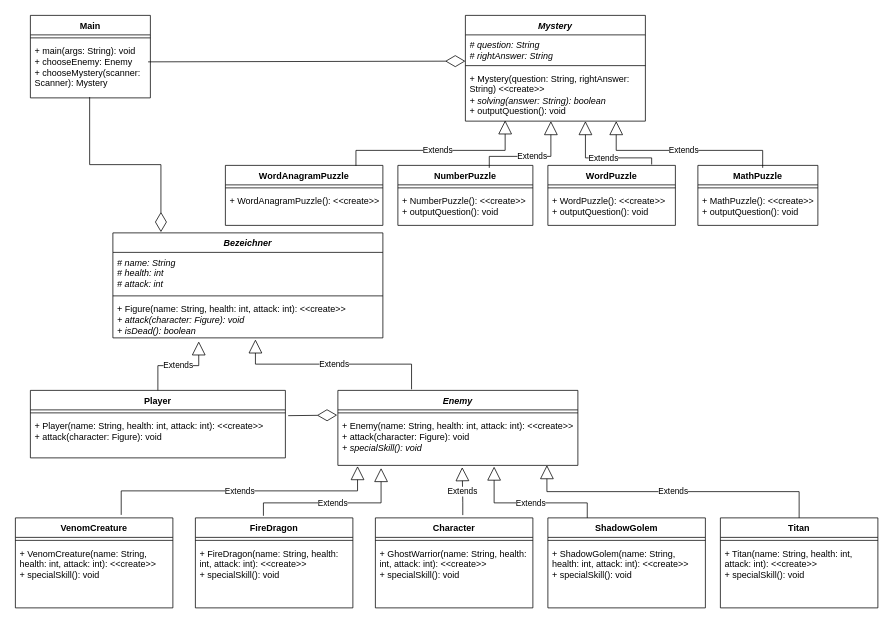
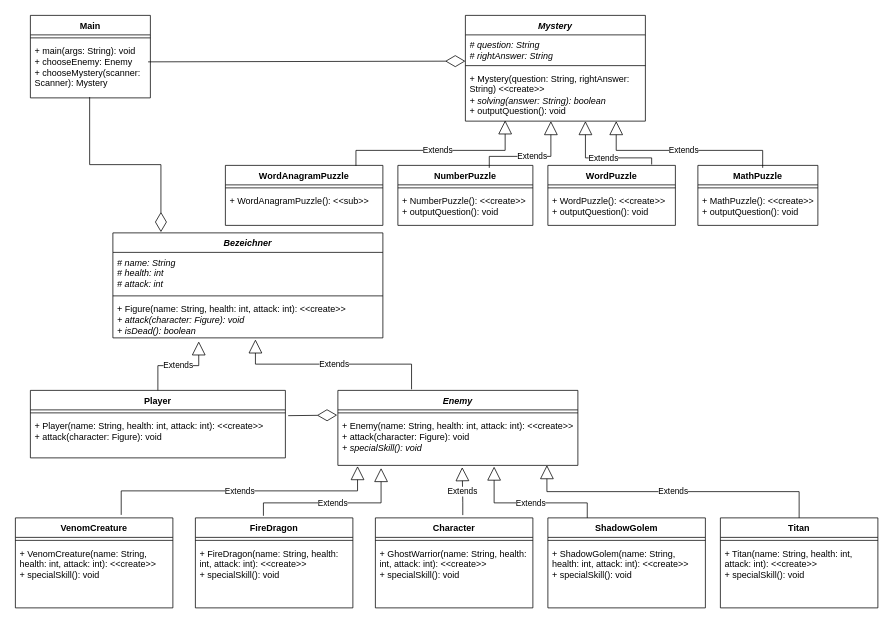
node "+ WordAnagramPuzzle(): <<create>>": label "+ WordAnagramPuzzle(): <<create>>" -> "+ WordAnagramPuzzle(): <<sub>>"
